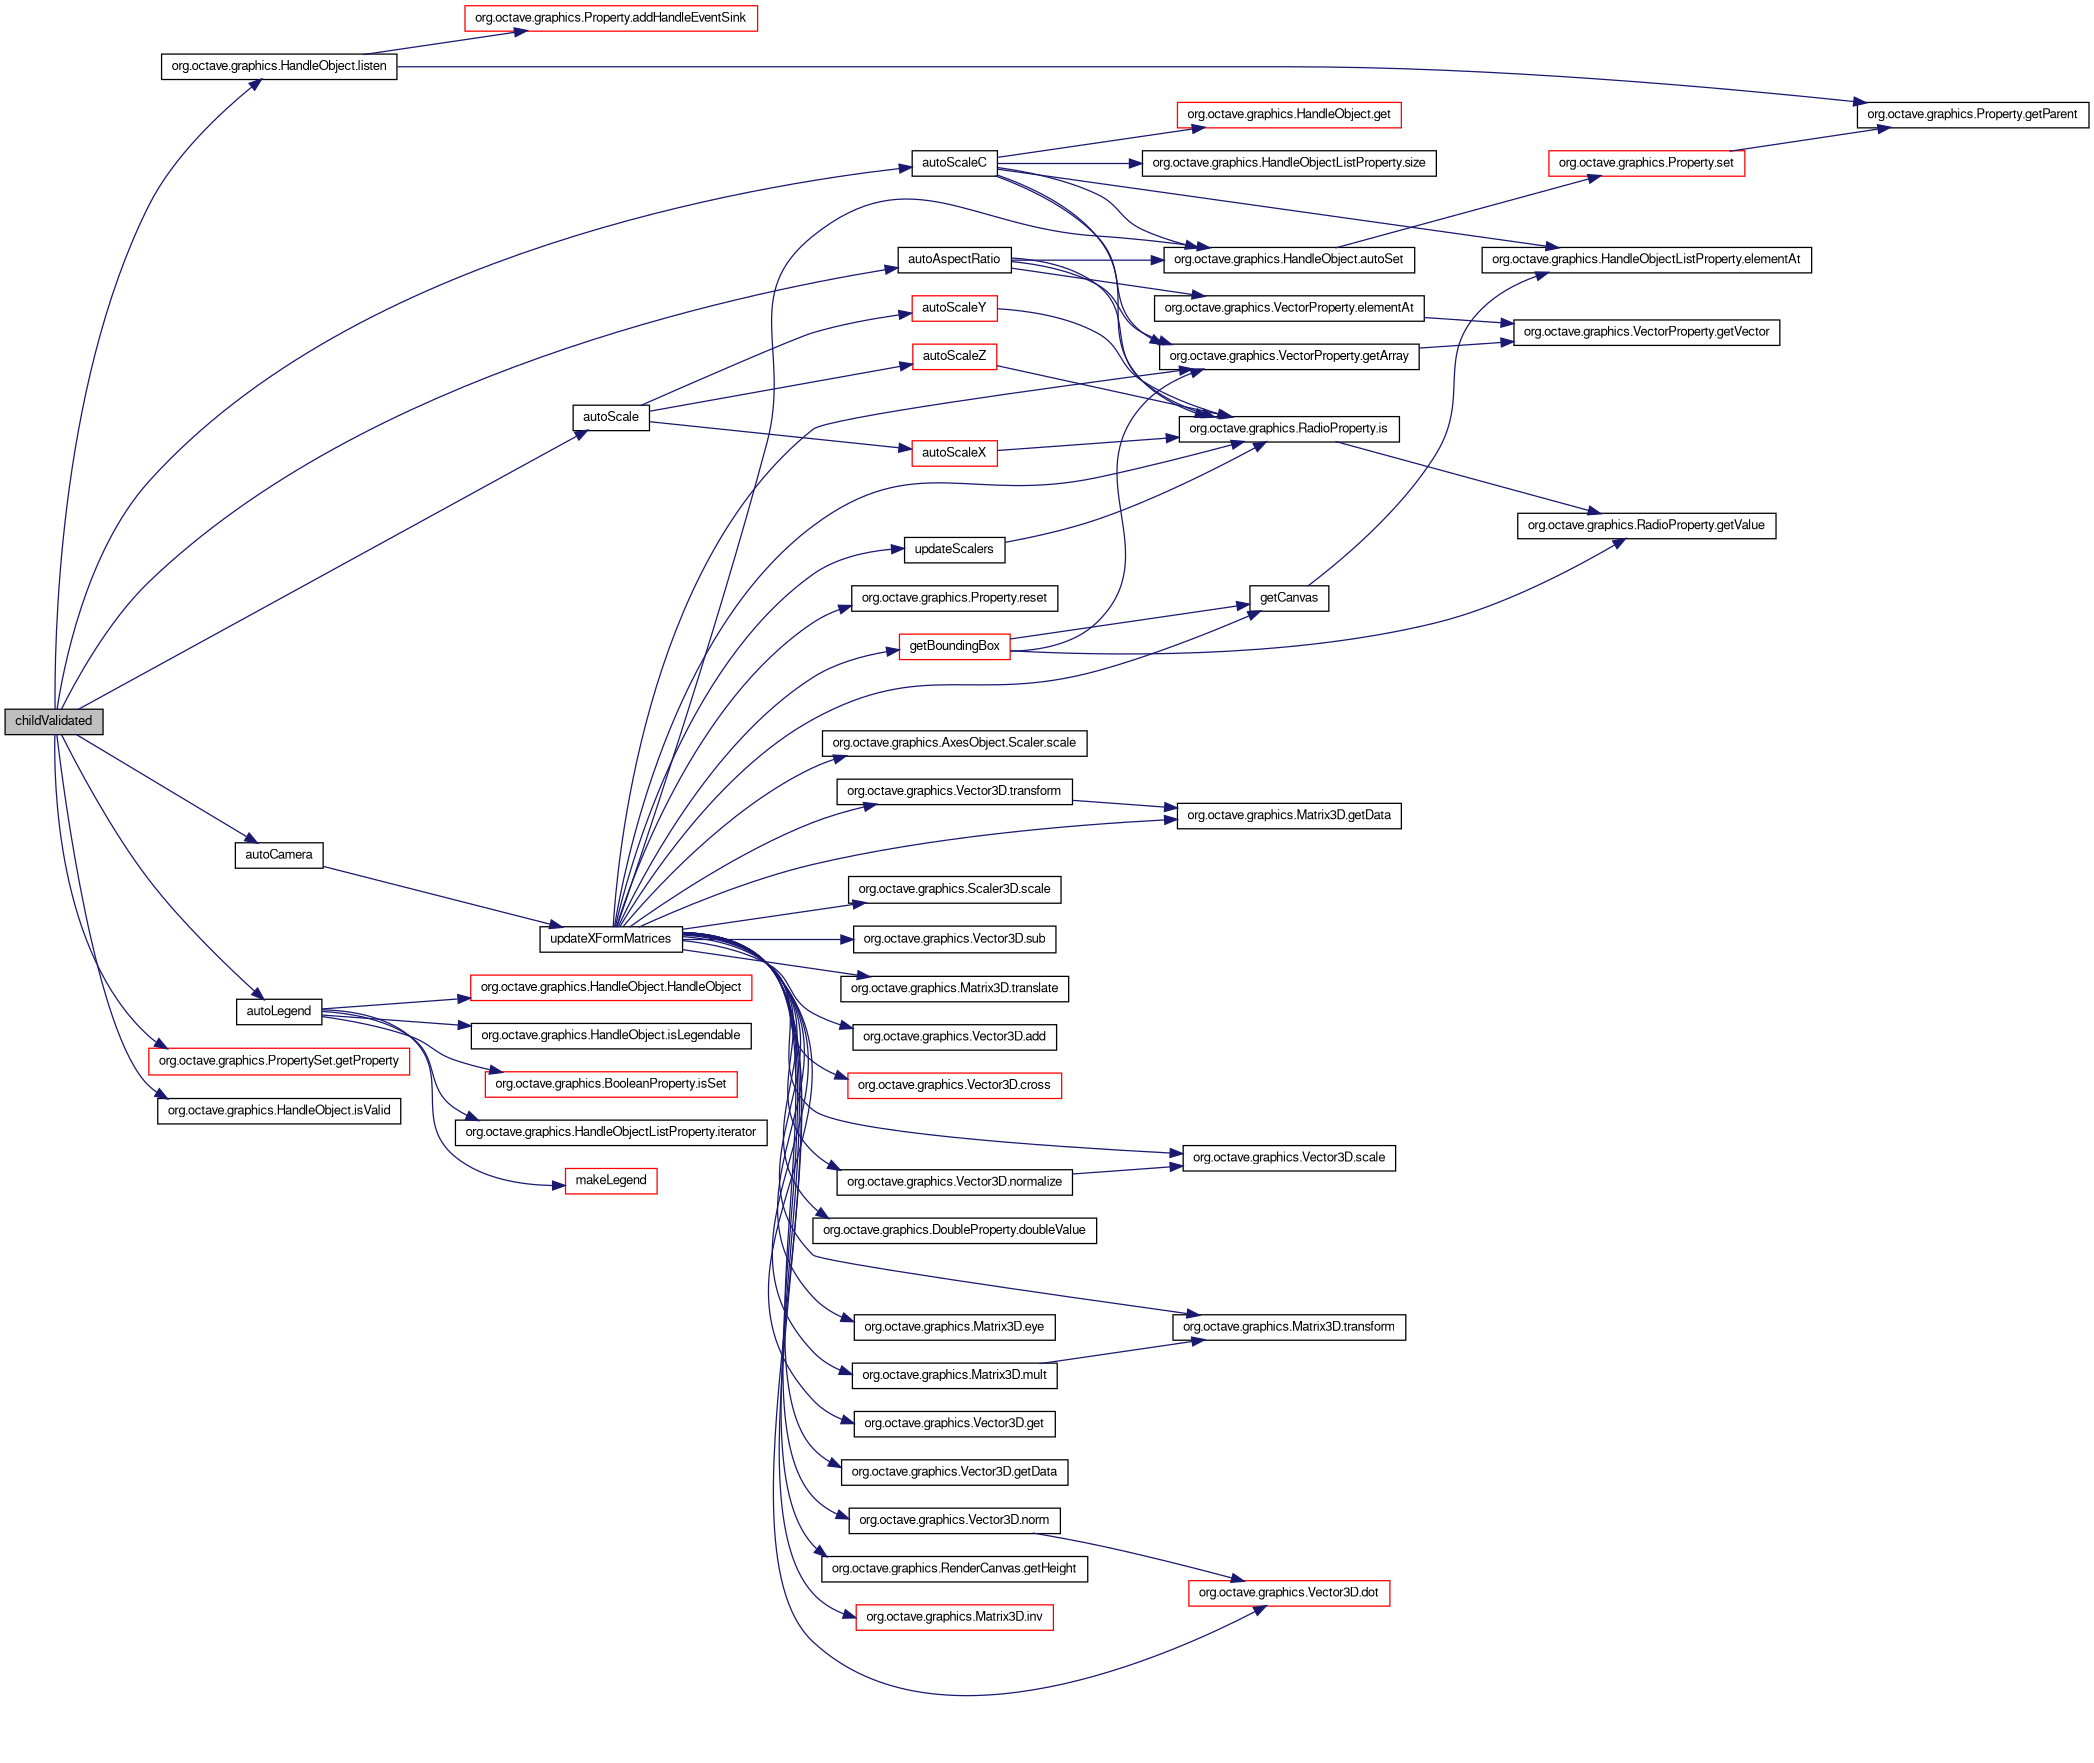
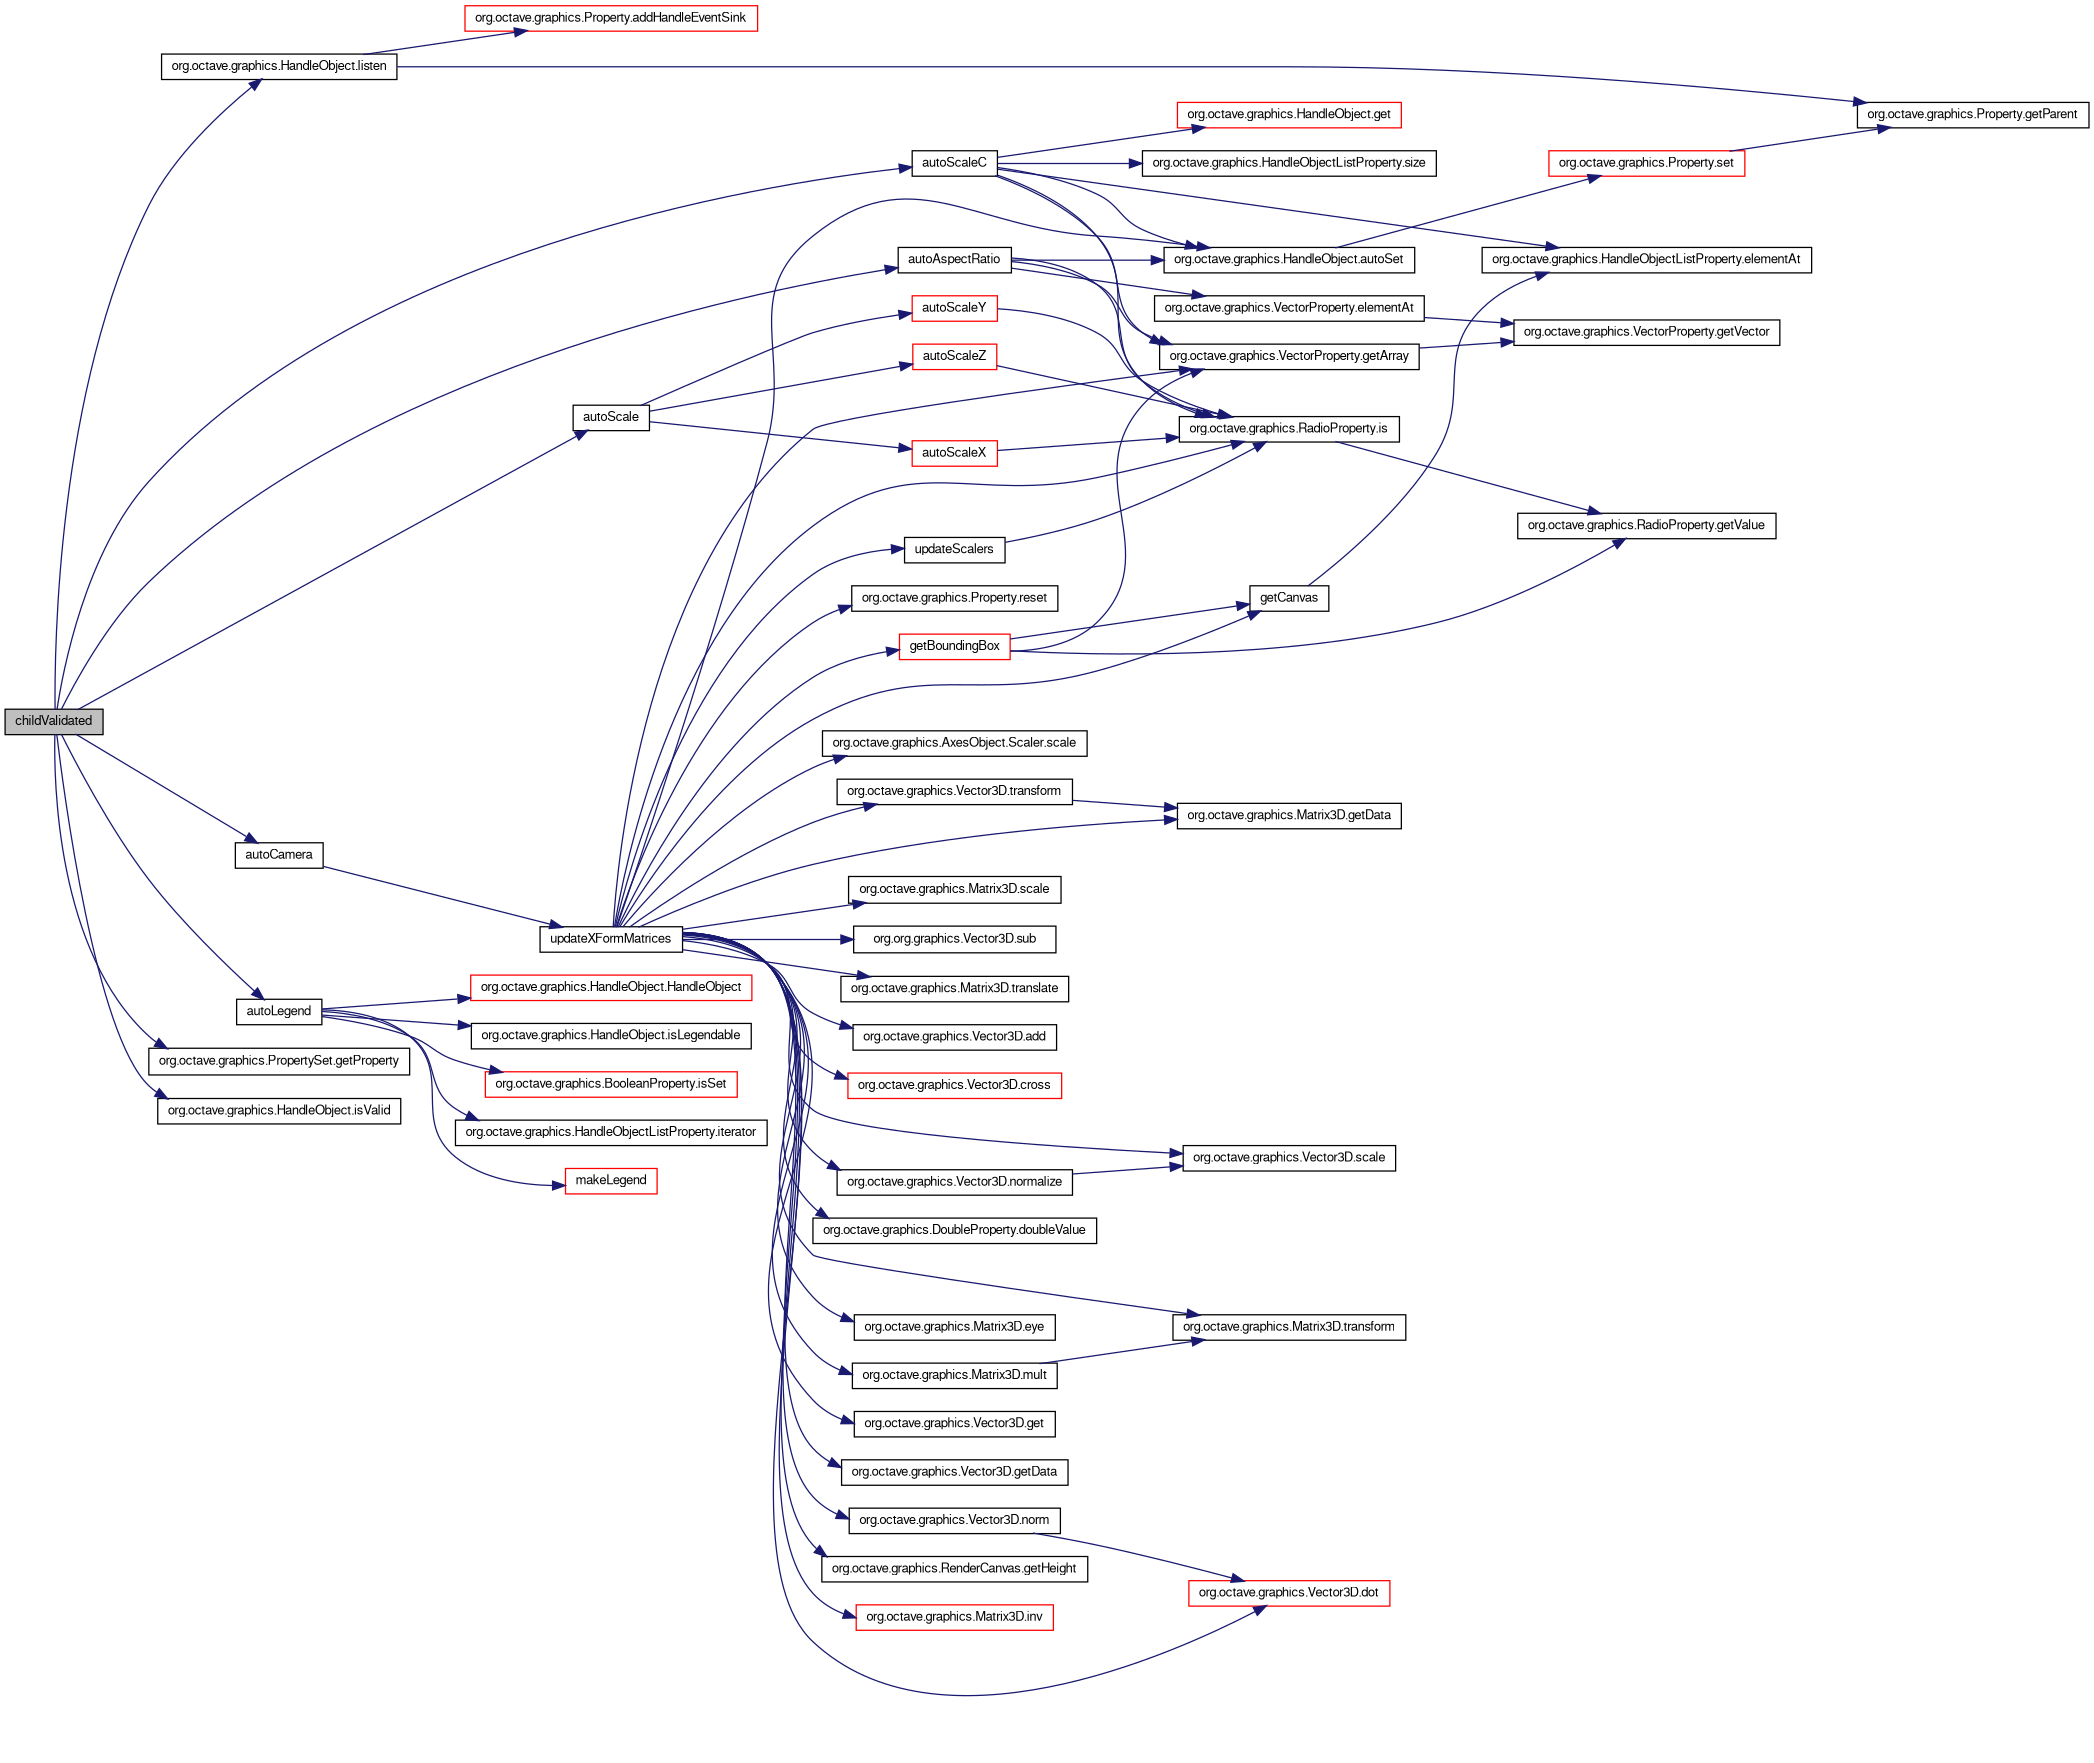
node "org.octave.graphics.Scaler3D.scale": label "org.octave.graphics.Scaler3D.scale" -> "org.octave.graphics.Matrix3D.scale"
node "org.octave.graphics.Vector3D.sub": label "org.octave.graphics.Vector3D.sub" -> "org.org.graphics.Vector3D.sub"
node "org.octave.graphics.PropertySet.getProperty": color red -> black
